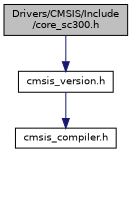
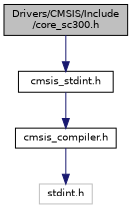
node "cmsis_version.h": label "cmsis_version.h" -> "cmsis_stdint.h"
node "stdint.h": added
